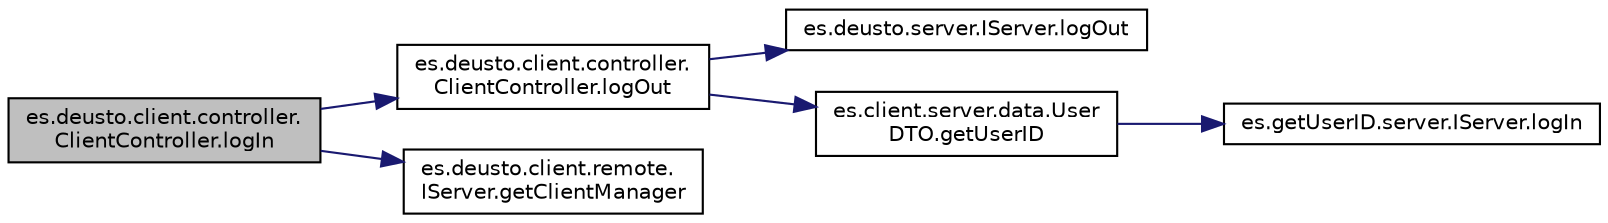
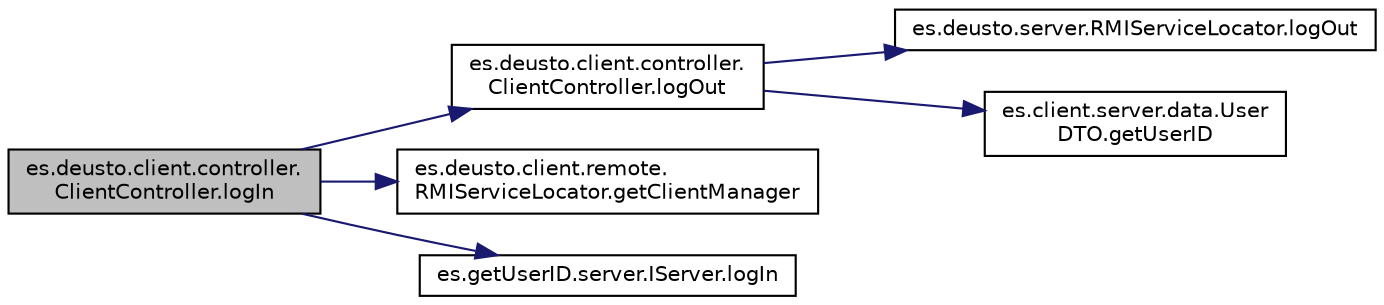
node "es.deusto.server.IServer.logOut": label "es.deusto.server.IServer.logOut" -> "es.deusto.server.RMIServiceLocator.logOut"
edge "es.client.server.data.User DTO.getUserID" -> "es.getUserID.server.IServer.logIn": now "es.deusto.client.controller. ClientController.logIn" -> "es.getUserID.server.IServer.logIn"
node "es.deusto.client.remote. IServer.getClientManager": label "es.deusto.client.remote. IServer.getClientManager" -> "es.deusto.client.remote. RMIServiceLocator.getClientManager"
